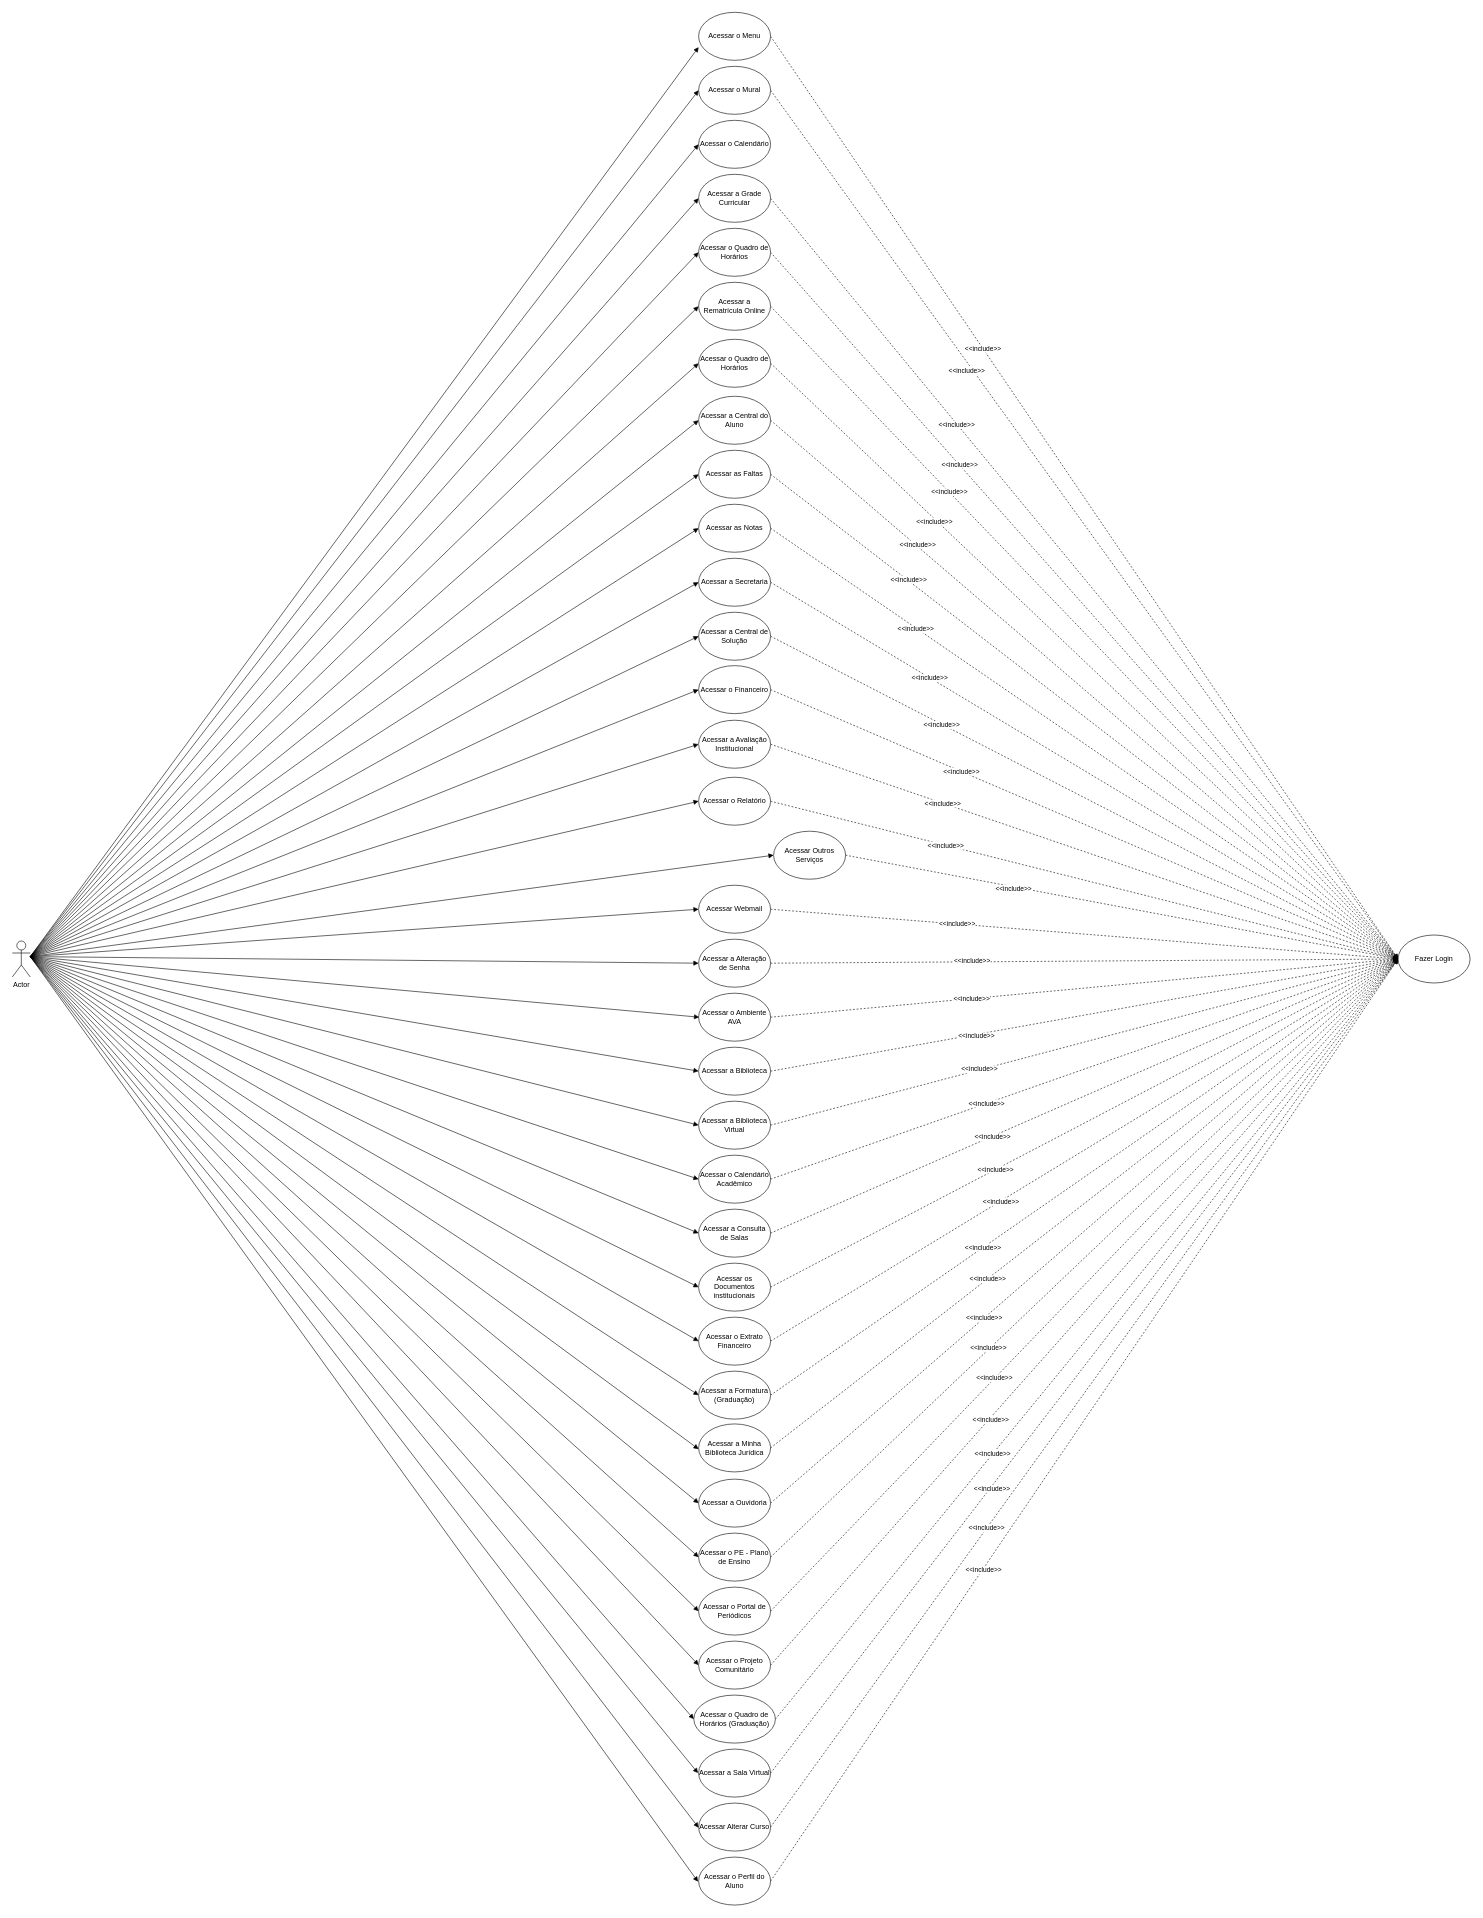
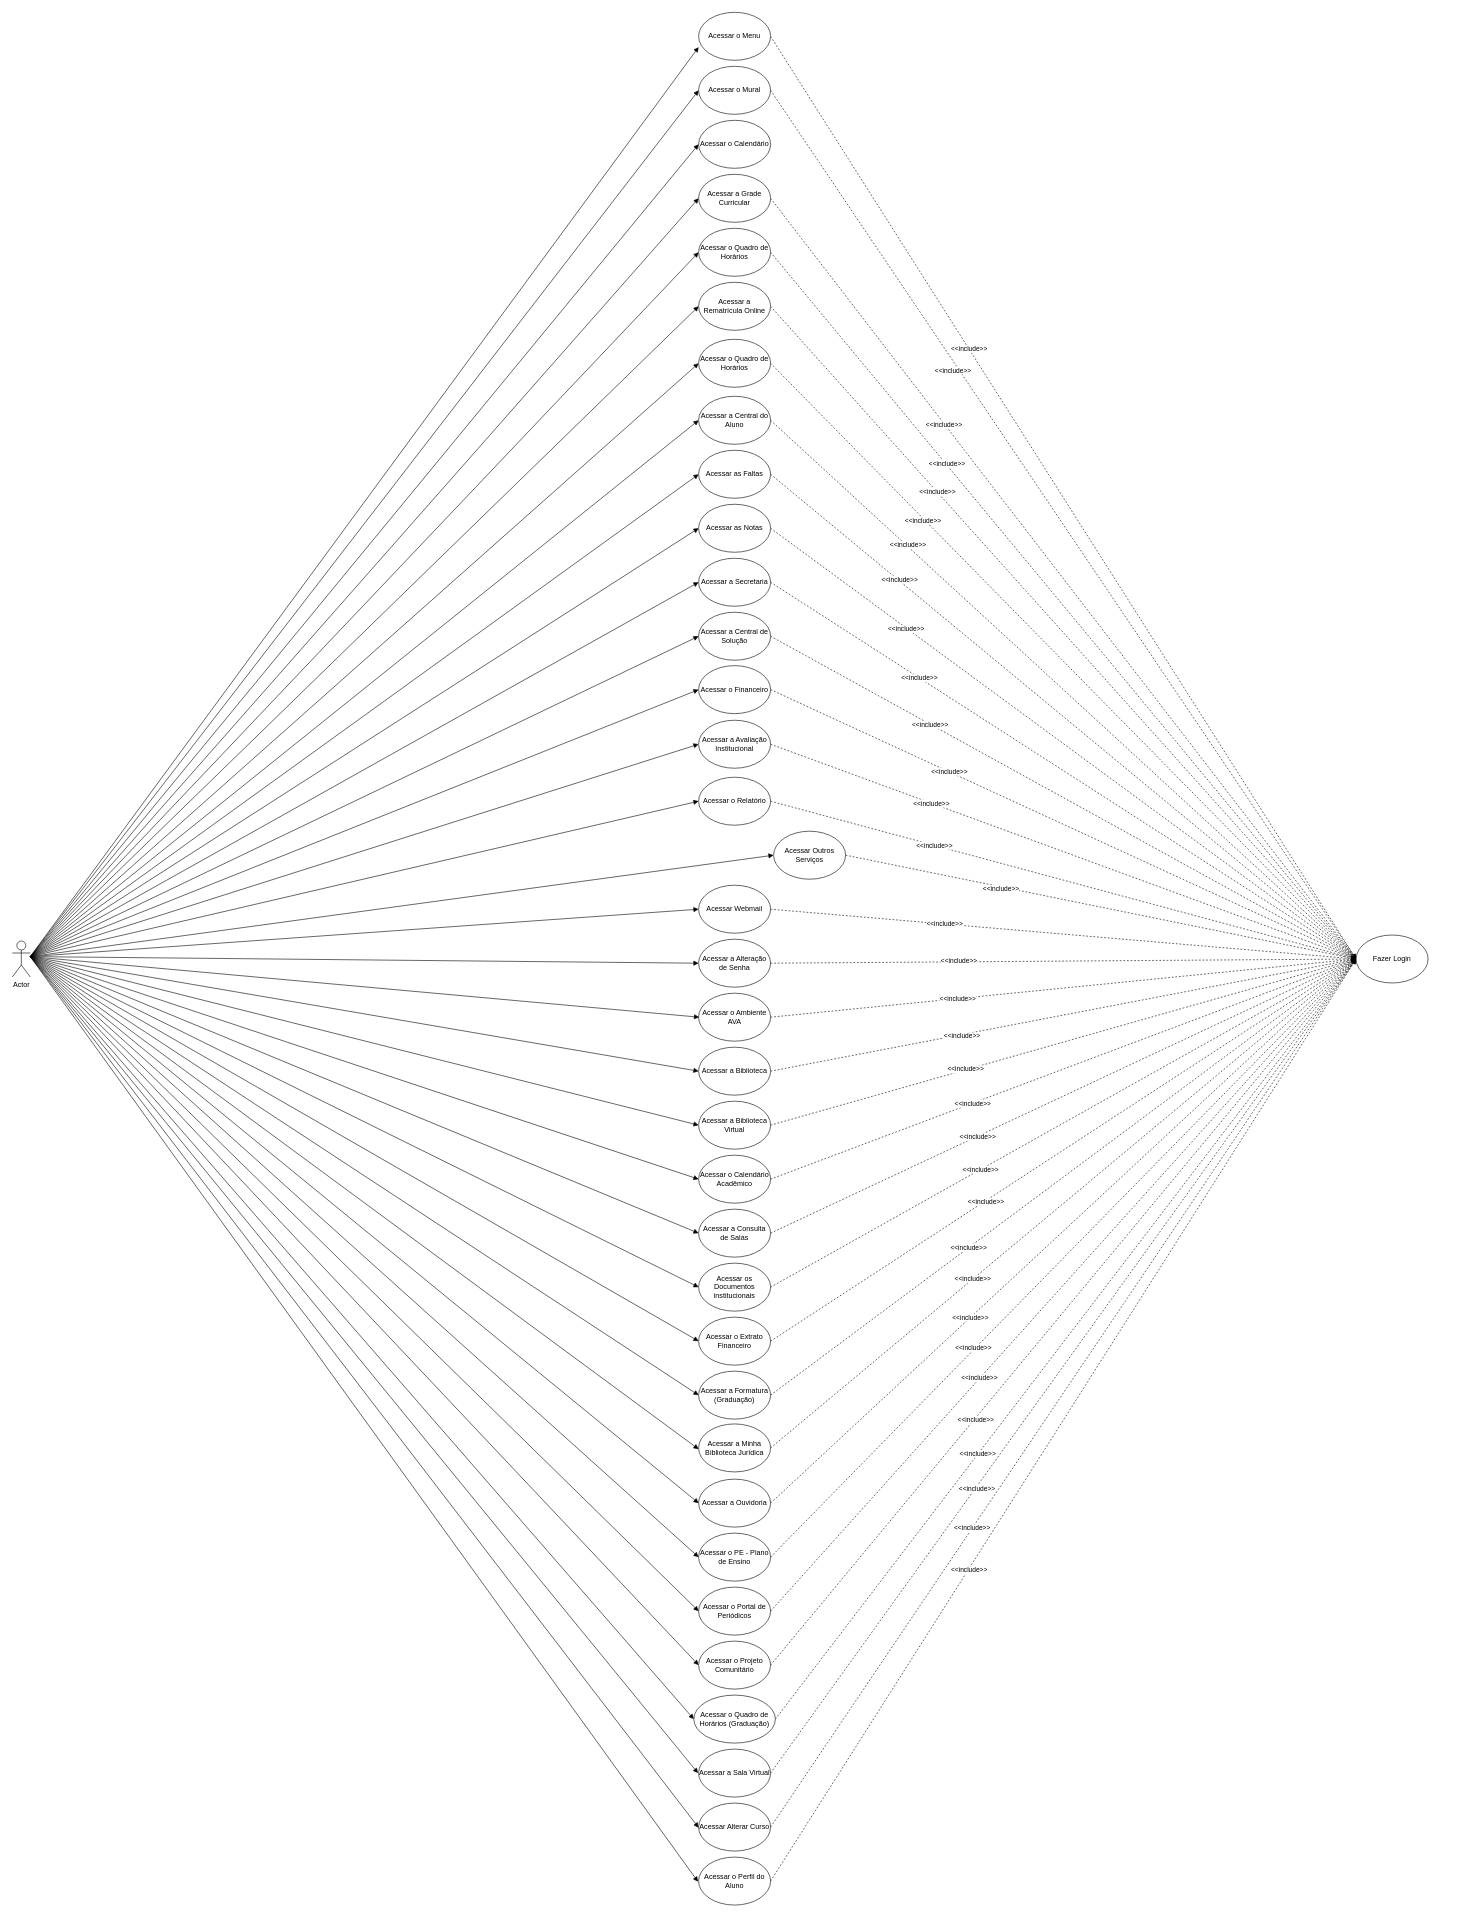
node "Fazer Login": moved (1434, 959) -> (1392, 959)
